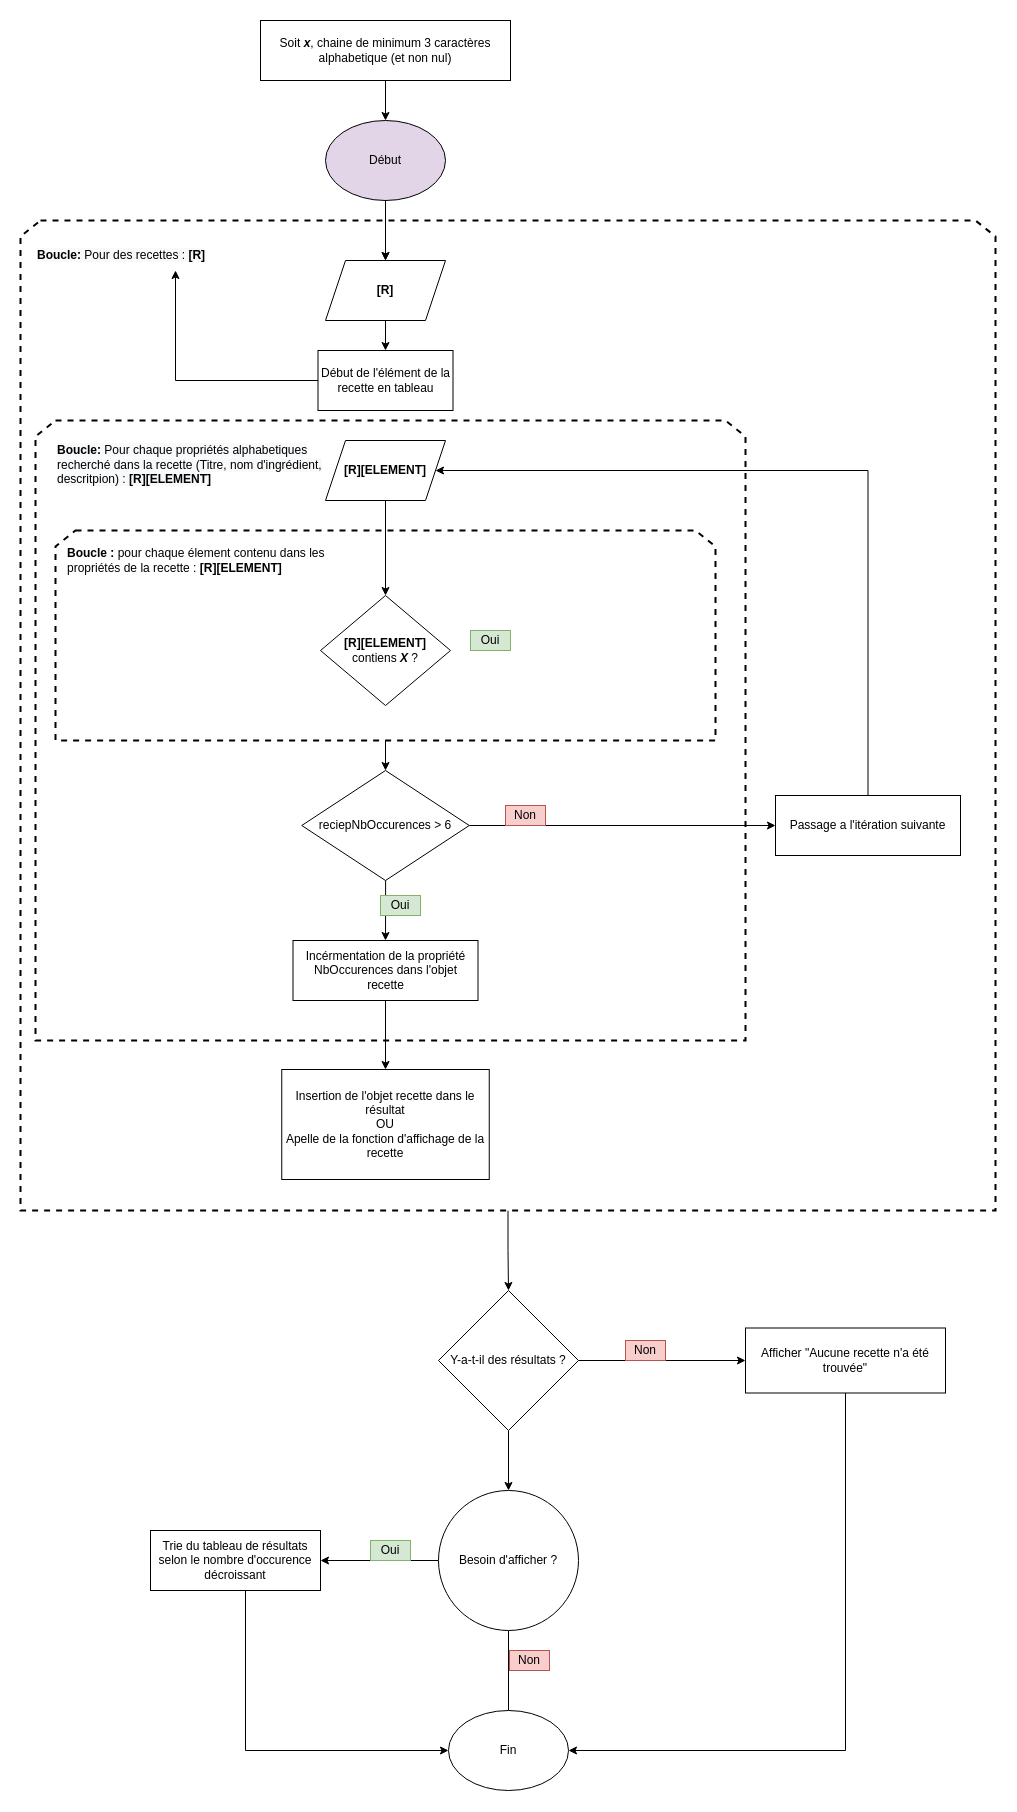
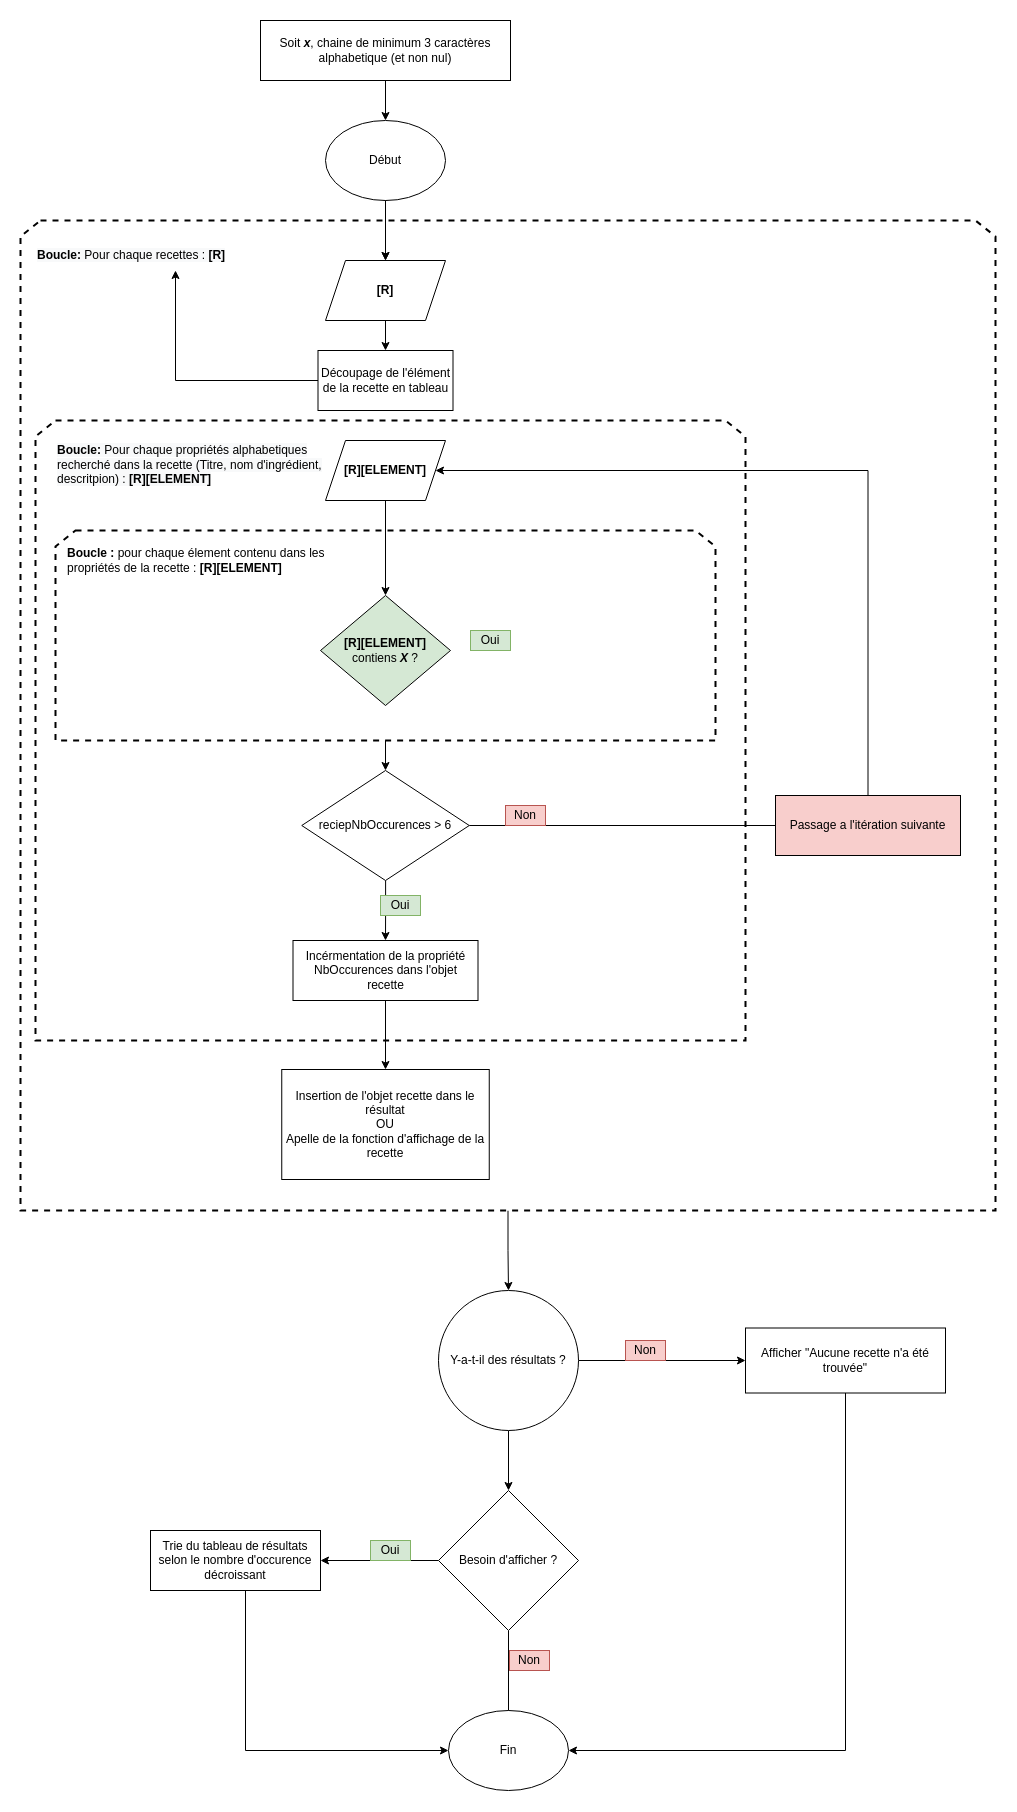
node "Début": fillcolor #e1d5e7 -> #ffffff
node "Boucle: Pour des recettes : [R]": label "Boucle: Pour des recettes : [R]" -> "Boucle: Pour chaque recettes : [R]"
node "Début de l'élément de la recette en tableau": label "Début de l'élément de la recette en tableau" -> "Découpage de l'élément de la recette en tableau"
node "[R][ELEMENT] contiens X ?": fillcolor #ffffff -> #d5e8d4
edge "reciepNbOccurences > 6" -> "Passage a l'itération suivante": arrowhead classic -> none
node "Passage a l'itération suivante": fillcolor #ffffff -> #f8cecc
node "Y-a-t-il des résultats ?": shape diamond -> ellipse
node "Besoin d'afficher ?": shape ellipse -> diamond
